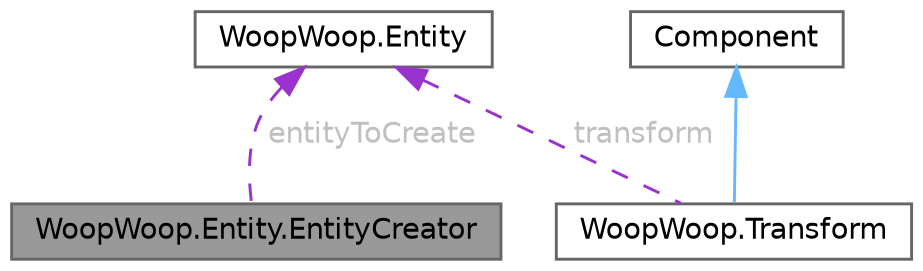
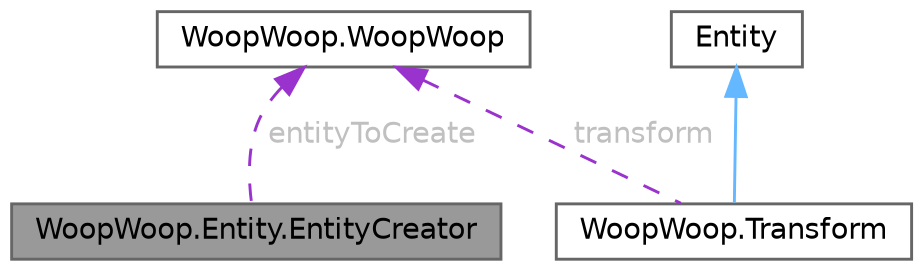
node "WoopWoop.Entity": label "WoopWoop.Entity" -> "WoopWoop.WoopWoop"
node "Component": label "Component" -> "Entity"
